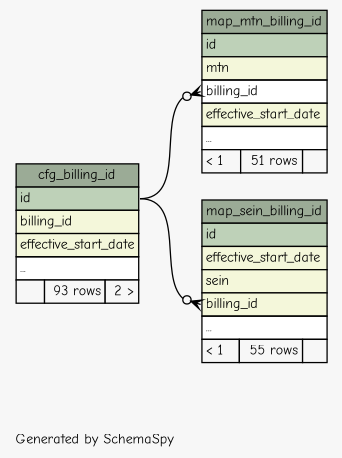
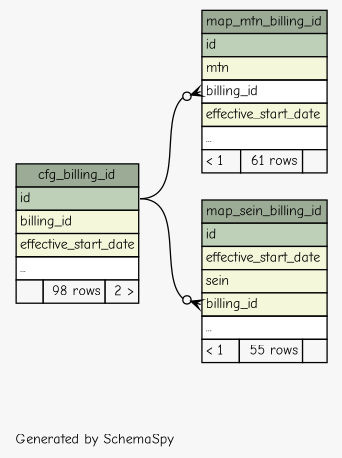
node "map_mtn_billing_id": text "51 rows" -> "61 rows"
node "cfg_billing_id": text "93 rows" -> "98 rows"
